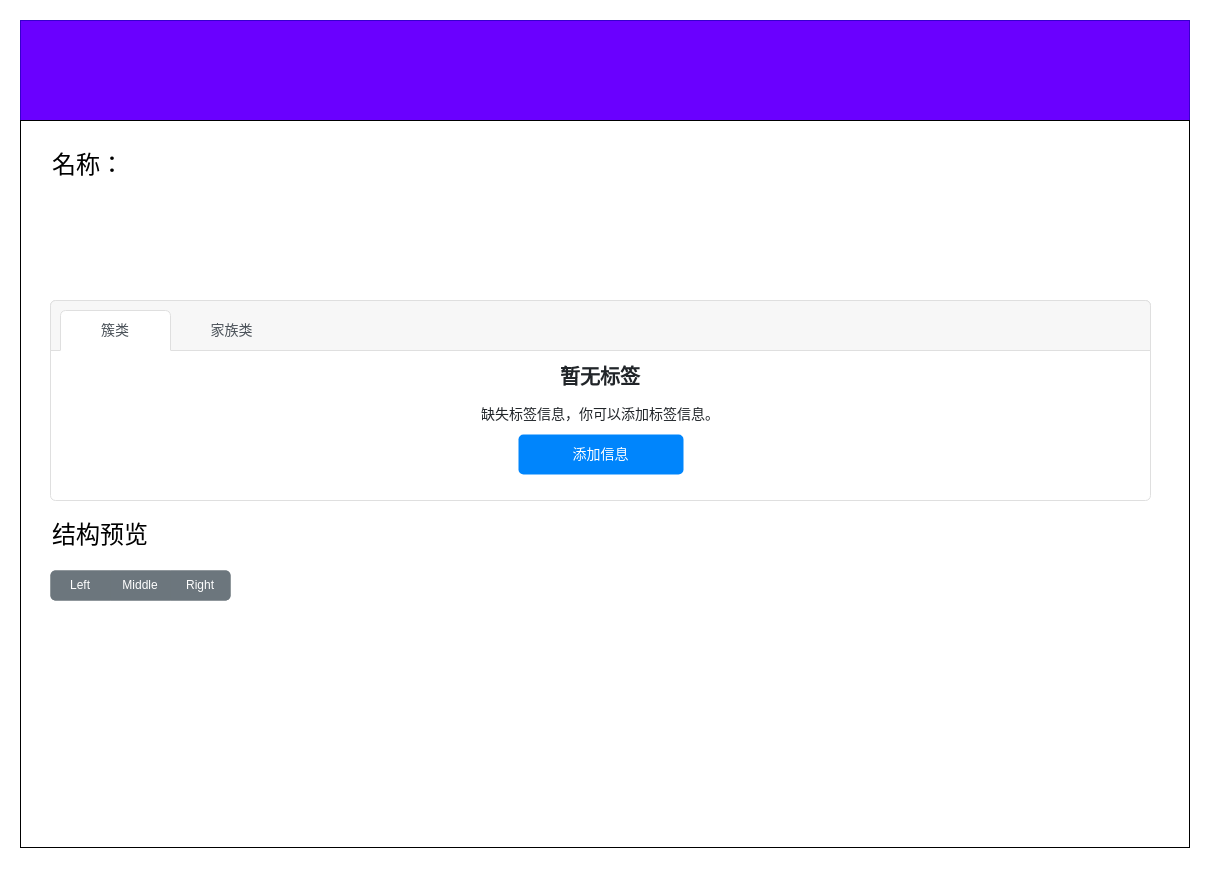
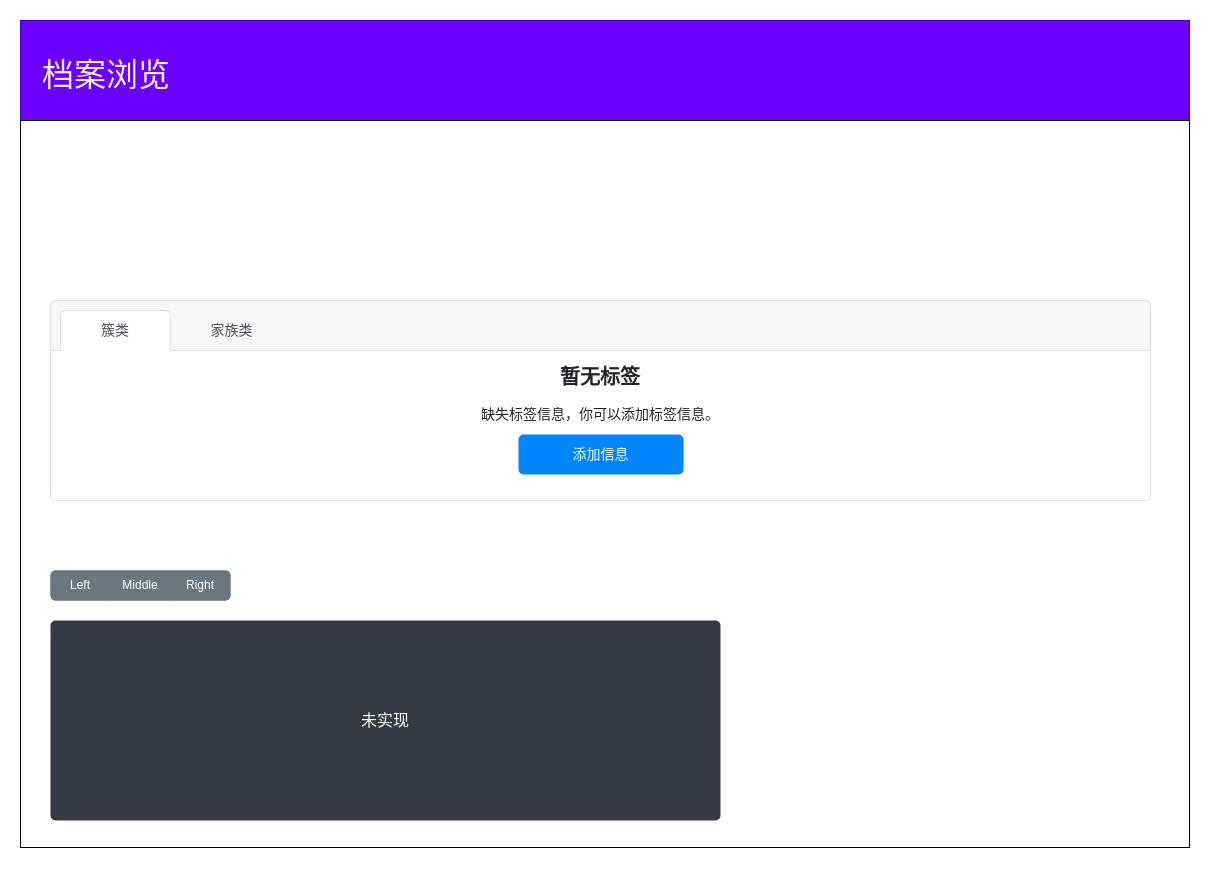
node "档案浏览": added
node "名称：": removed
node "结构预览": removed
node "未实现": added
